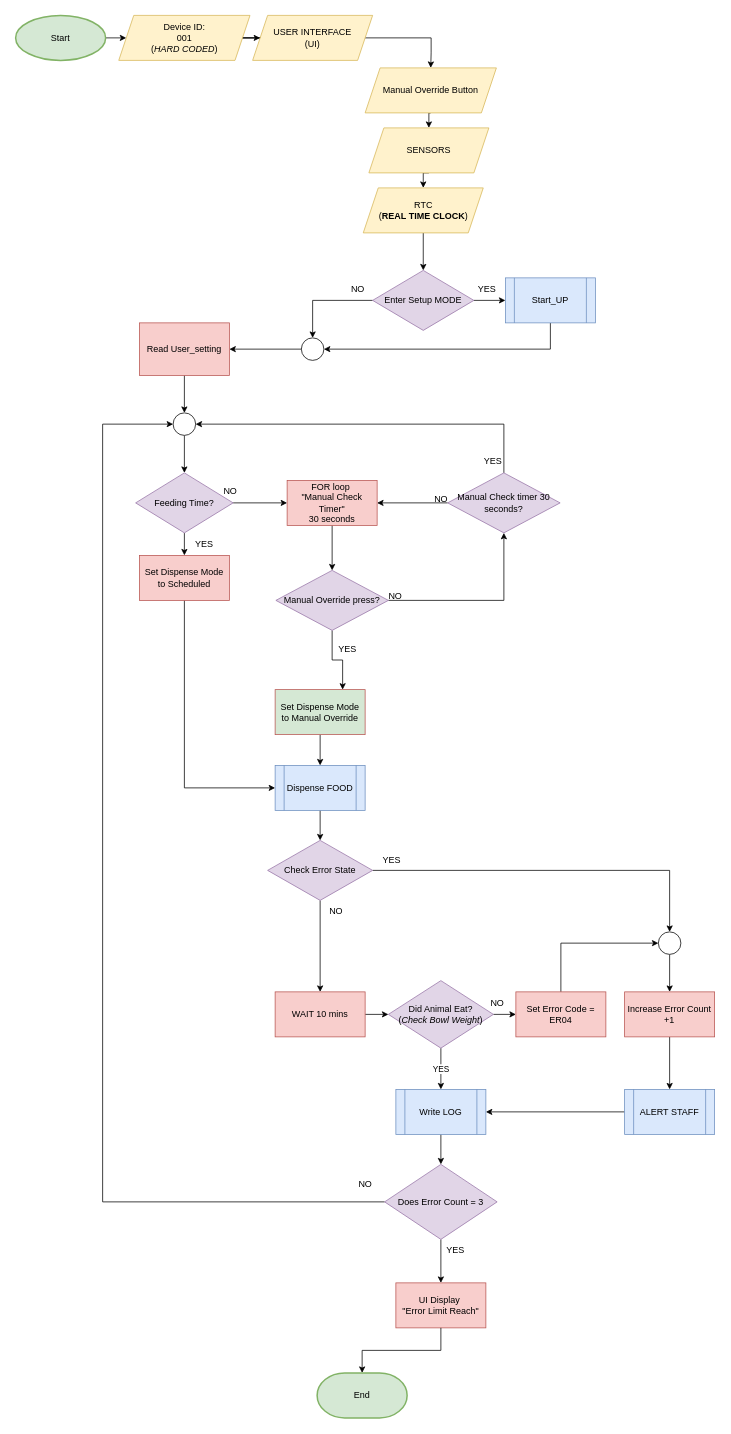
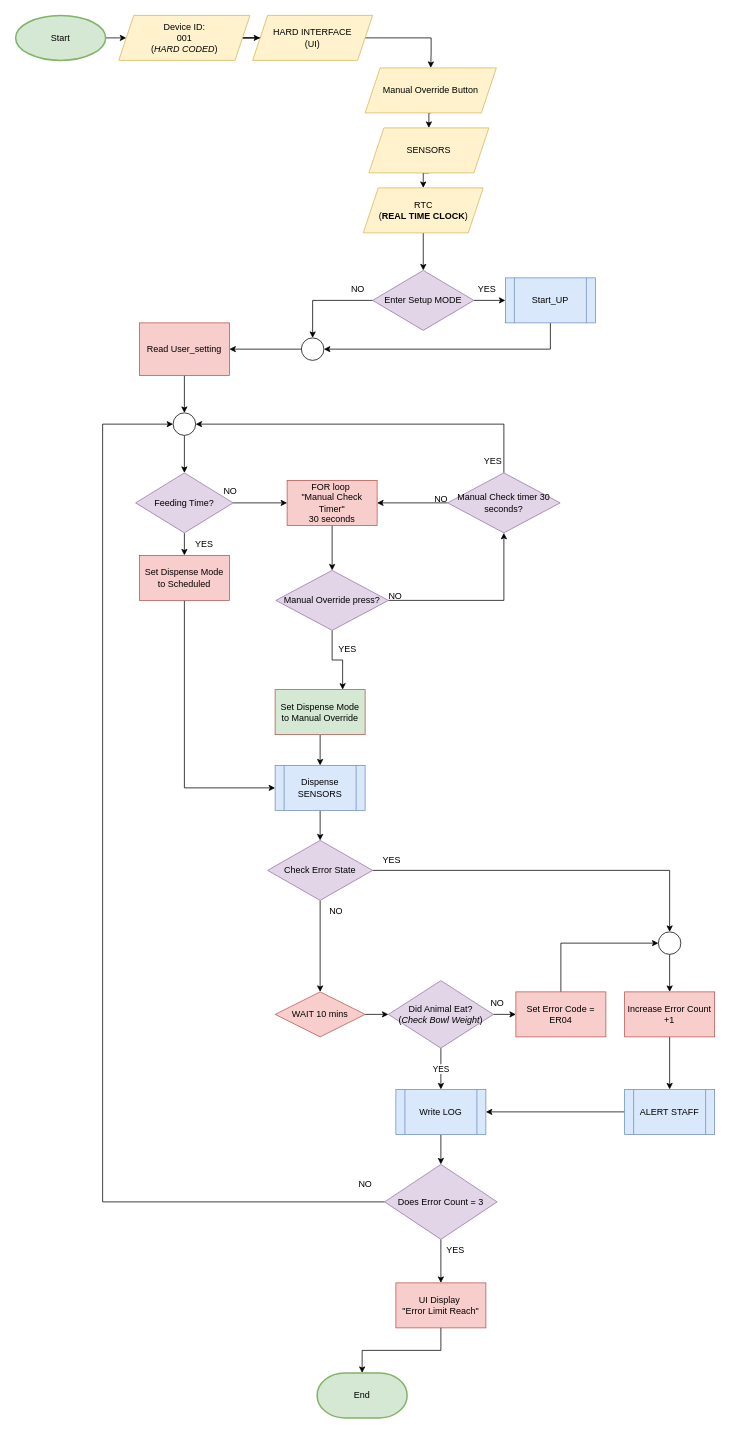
node "USER INTERFACE (UI)": label "USER INTERFACE (UI)" -> "HARD INTERFACE (UI)"
node "Dispense FOOD": label "Dispense FOOD" -> "Dispense SENSORS"
node "WAIT 10 mins": shape rectangle -> diamond
